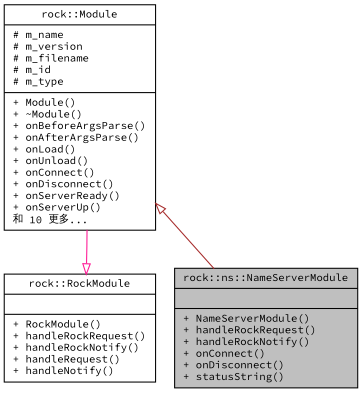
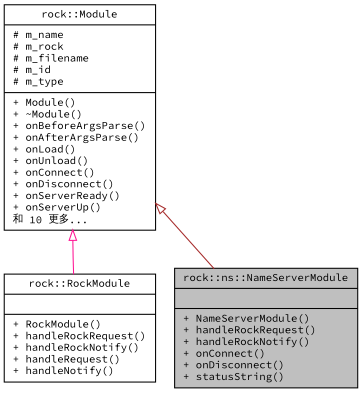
node "rock::Module": text "# m_version" -> "# m_rock"
edge "rock::Module" -> "rock::RockModule": reversed
